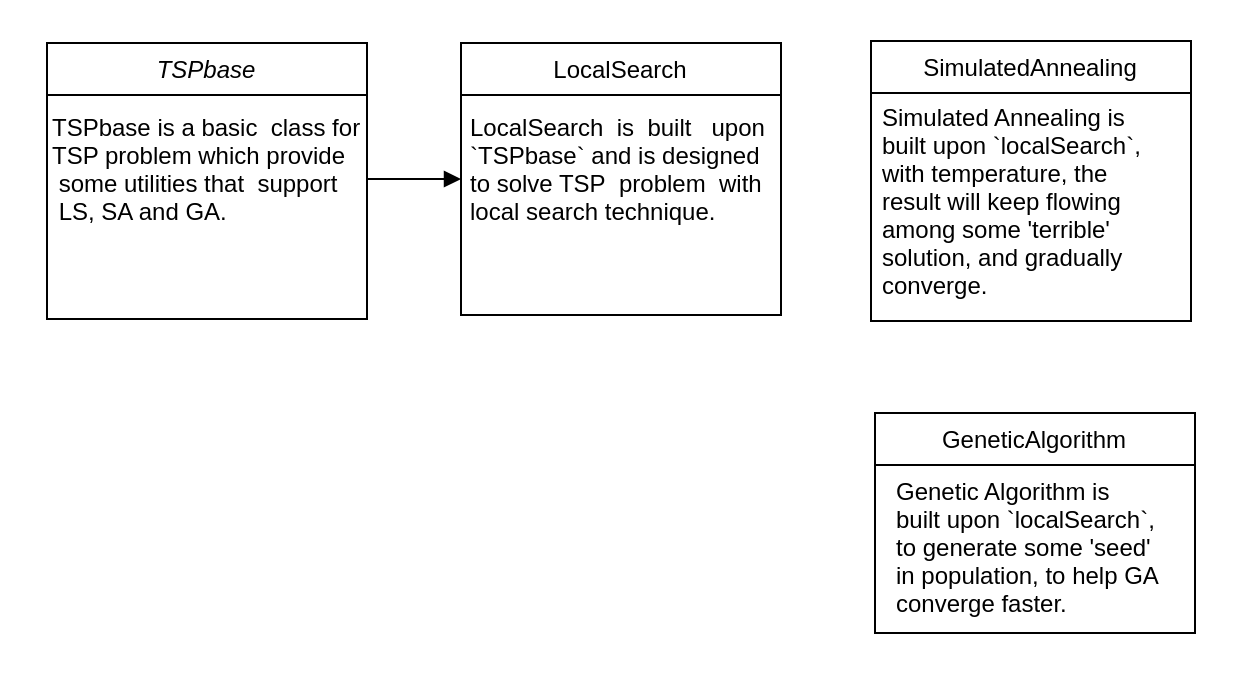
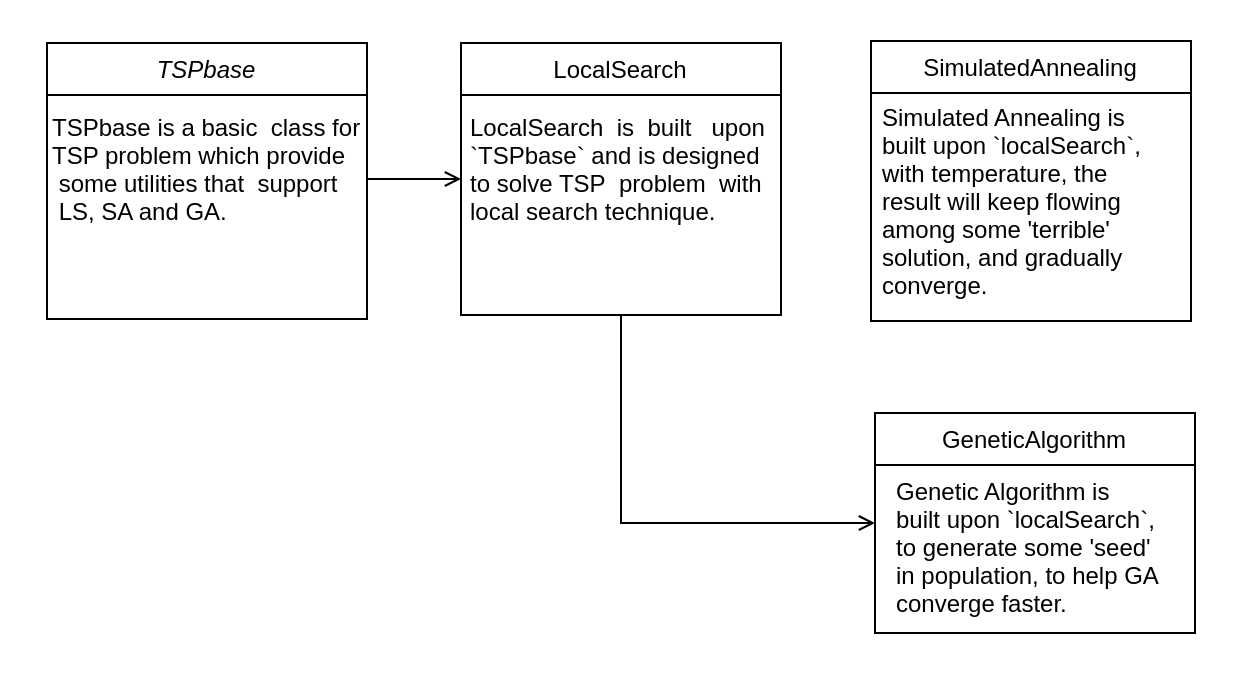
edge "TSPbase" -> "LocalSearch": arrowhead block -> open
edge "LocalSearch" -> "GeneticAlgorithm": added
